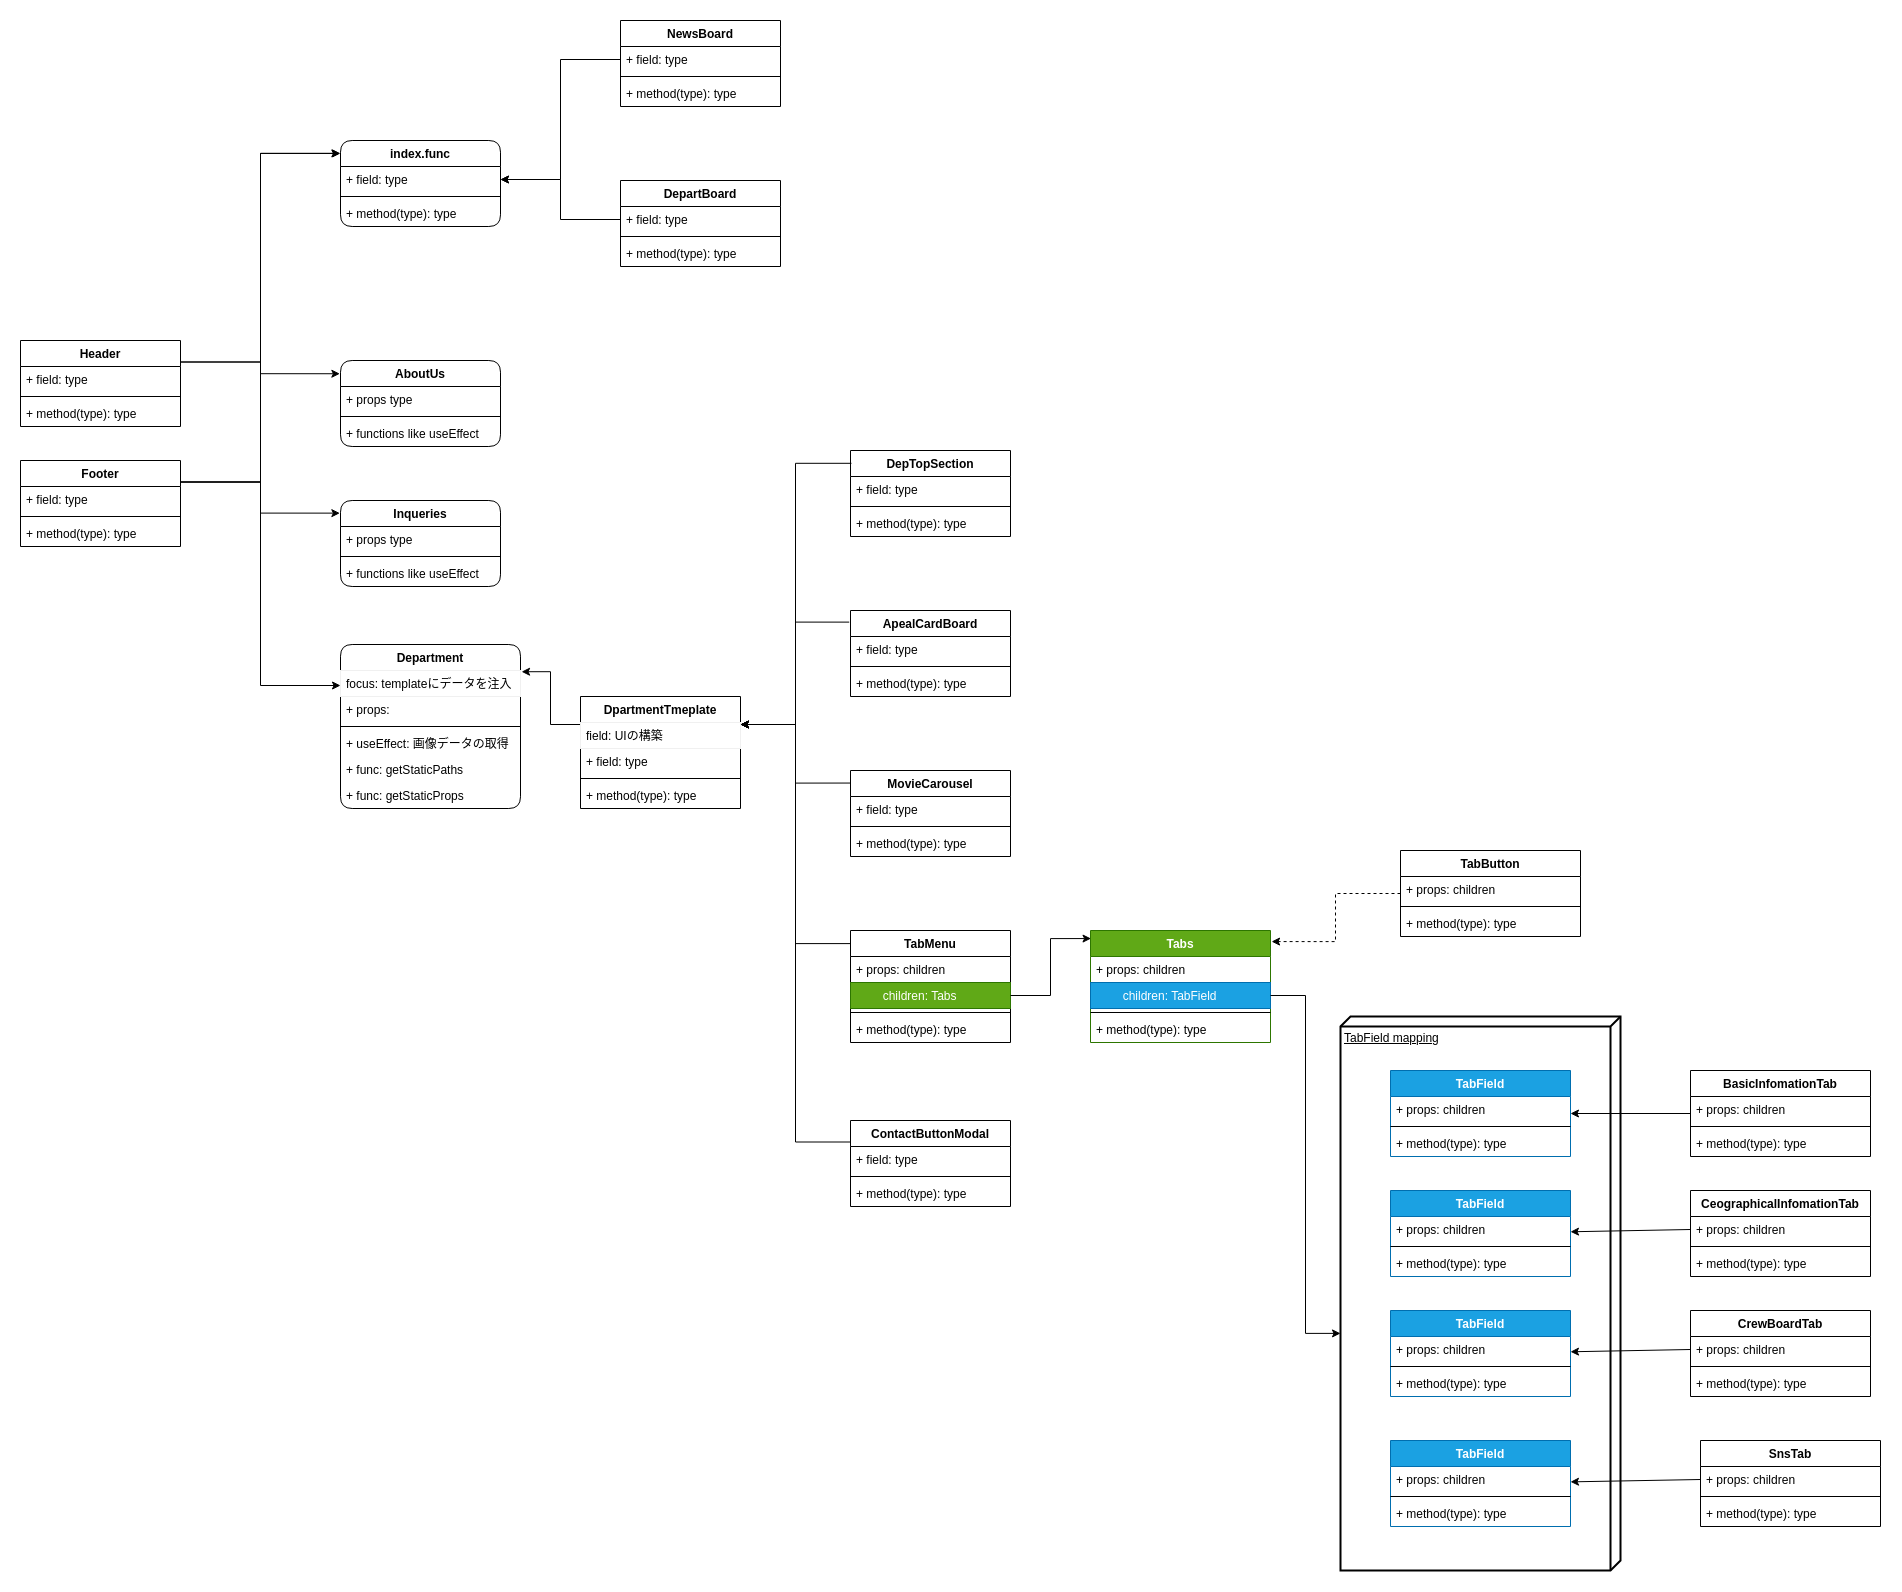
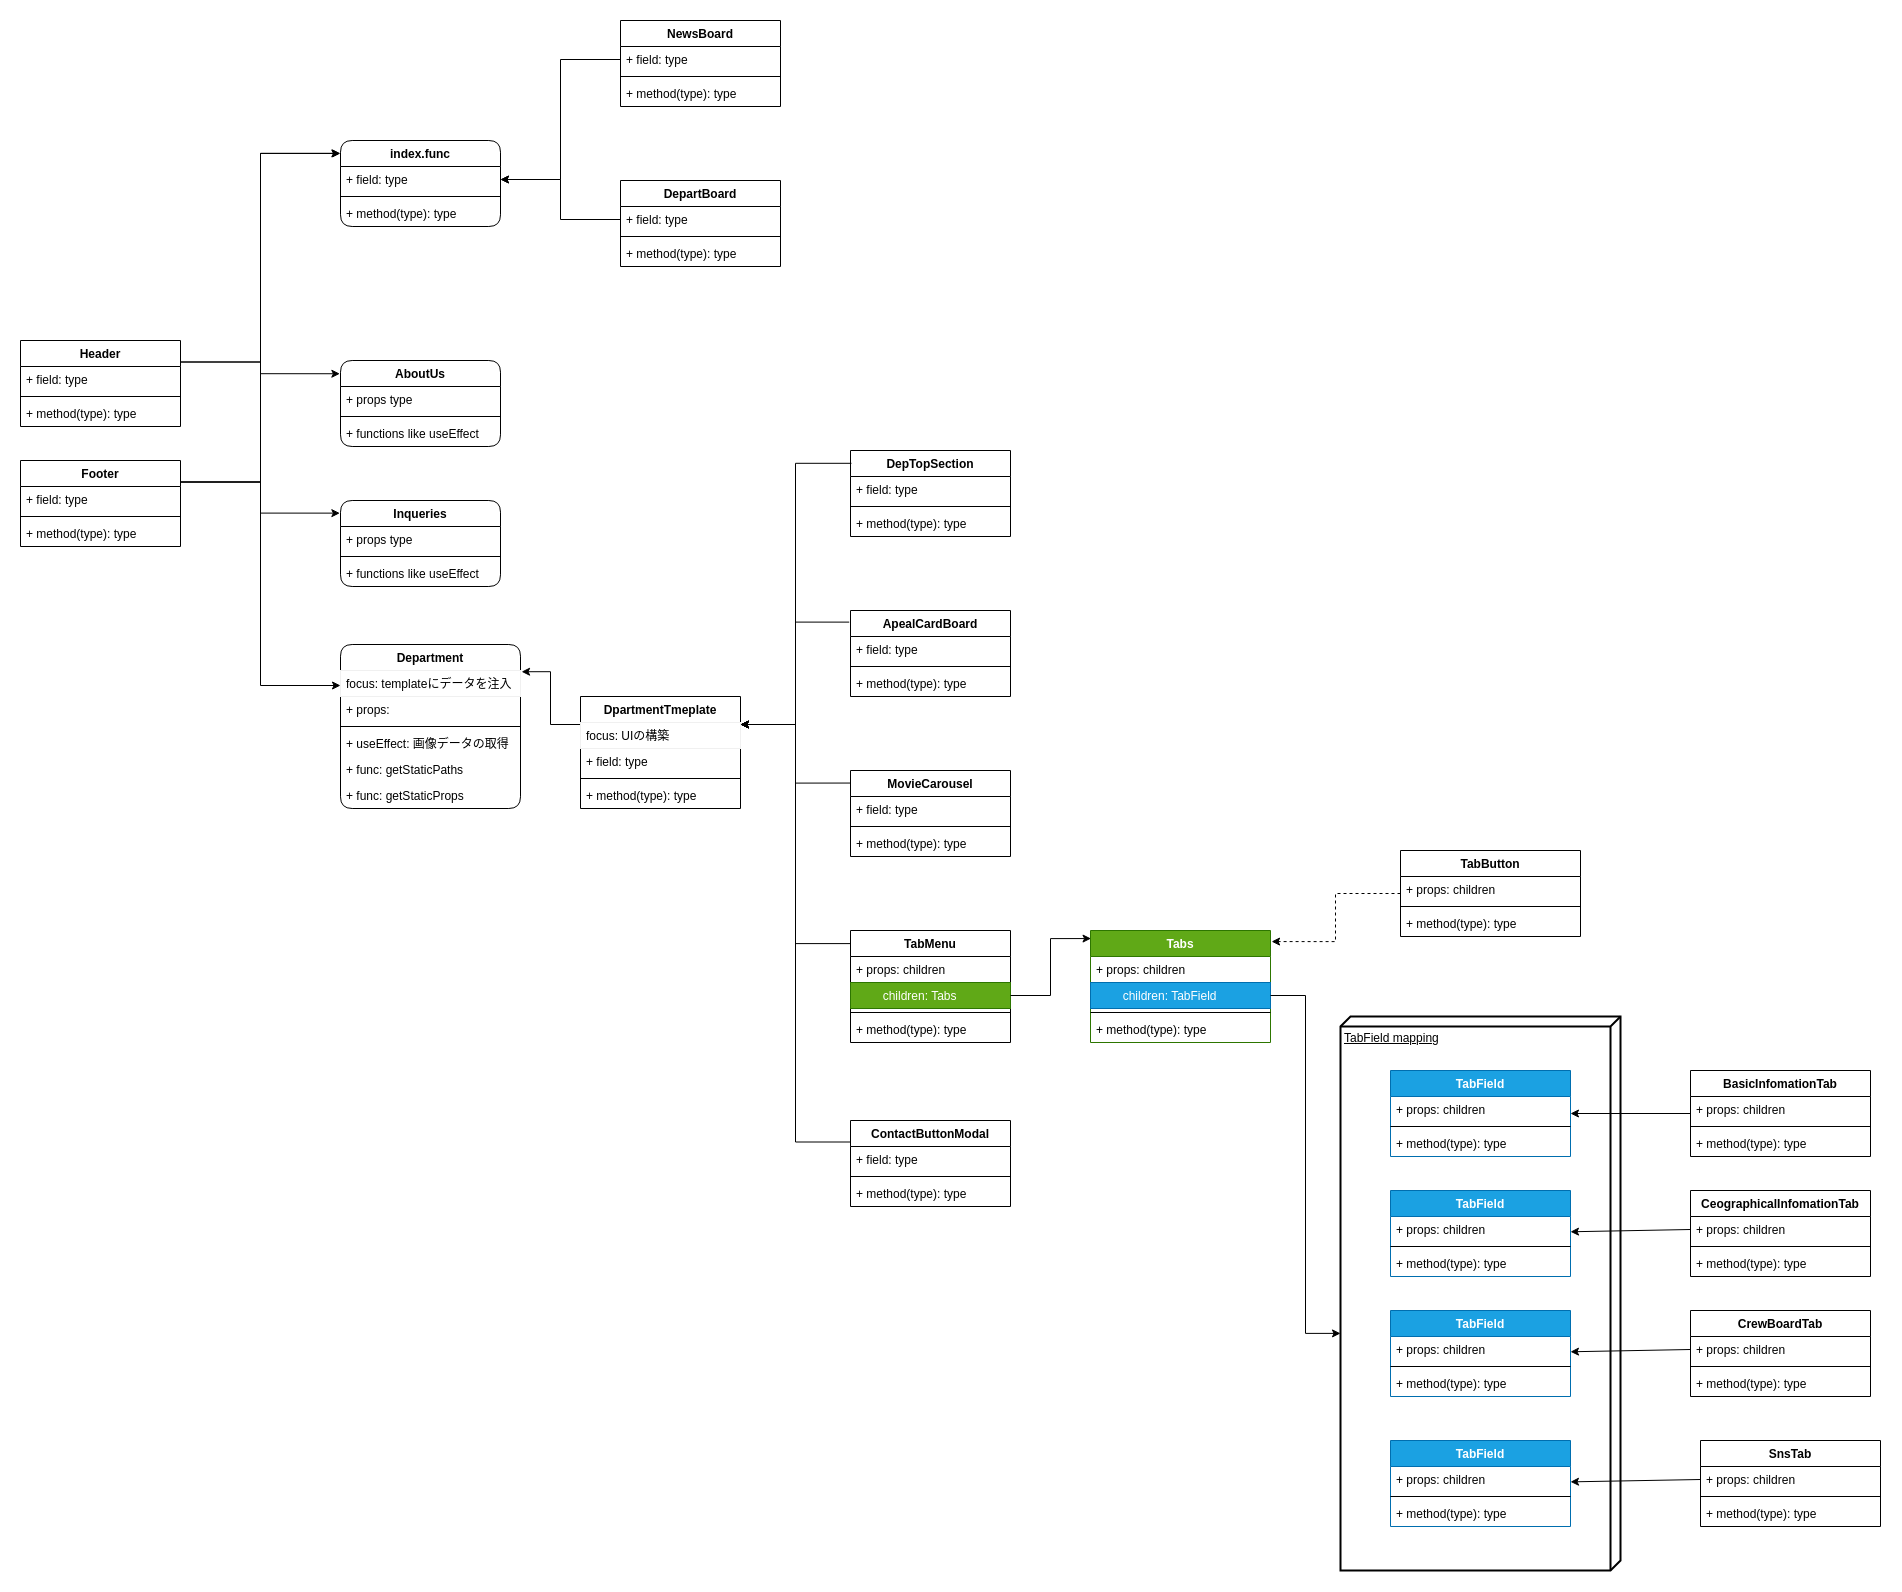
node "field: UIの構築": label "field: UIの構築" -> "focus: UIの構築"
